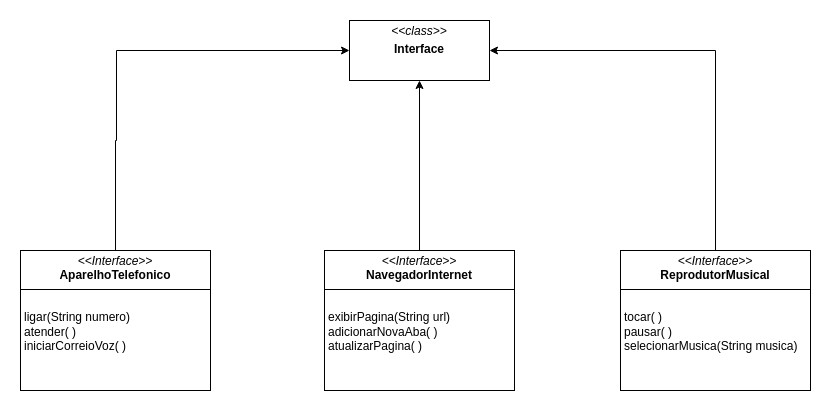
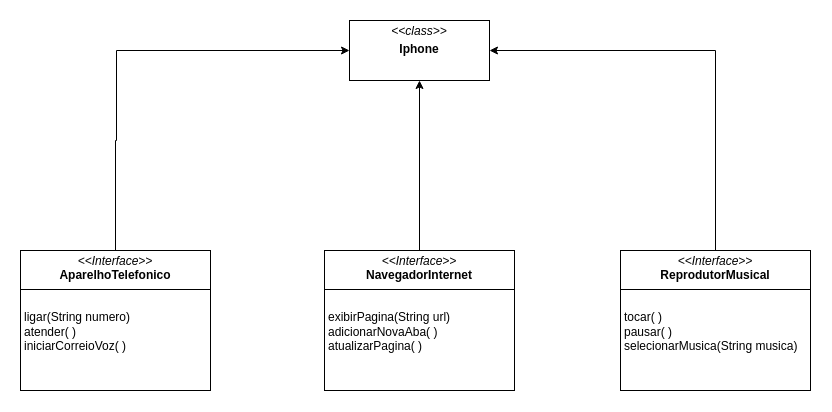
node "<<class>> Interface": label "<<class>> Interface" -> "<<class>> Iphone"
